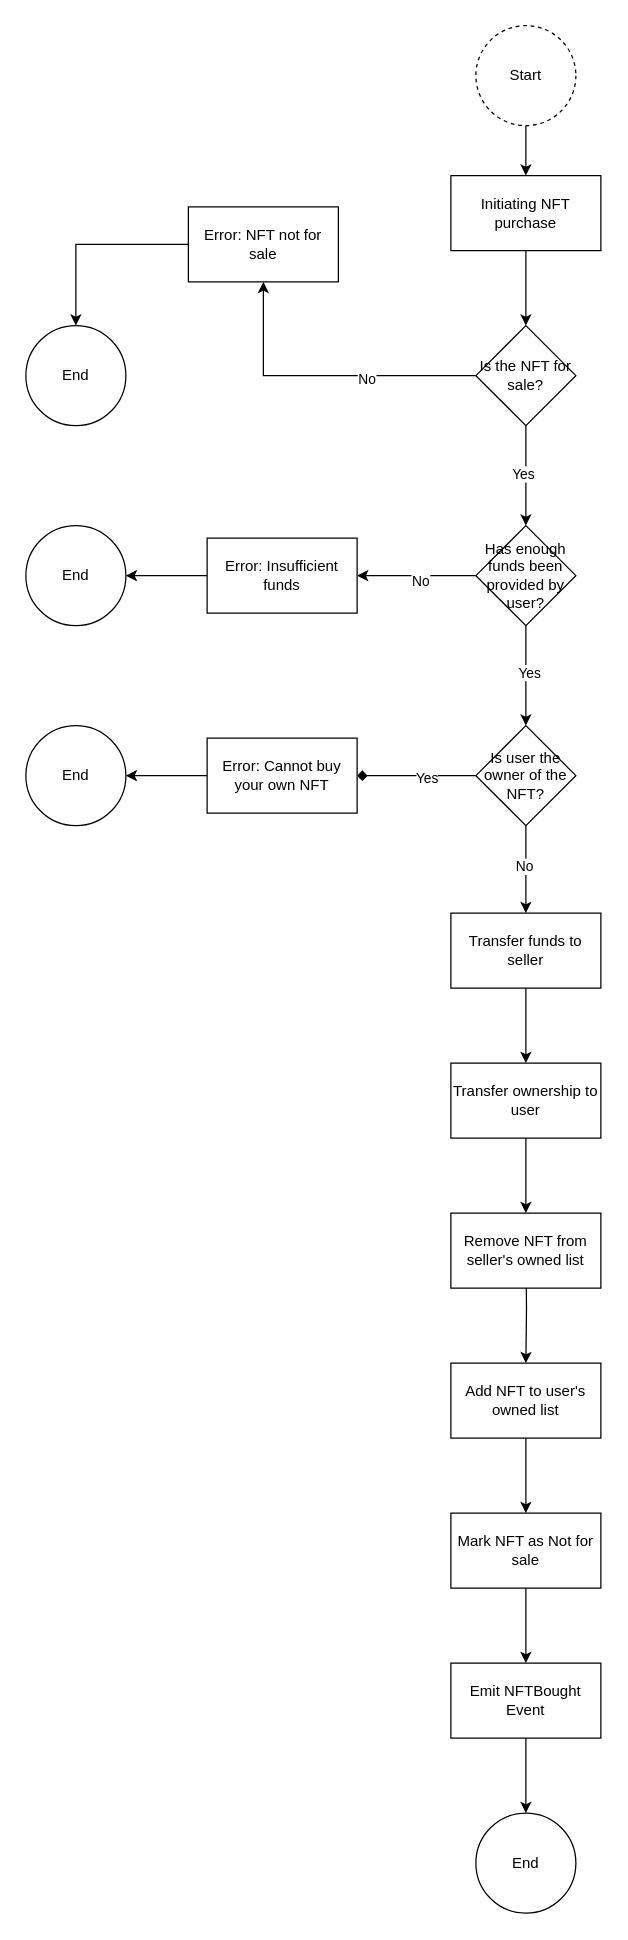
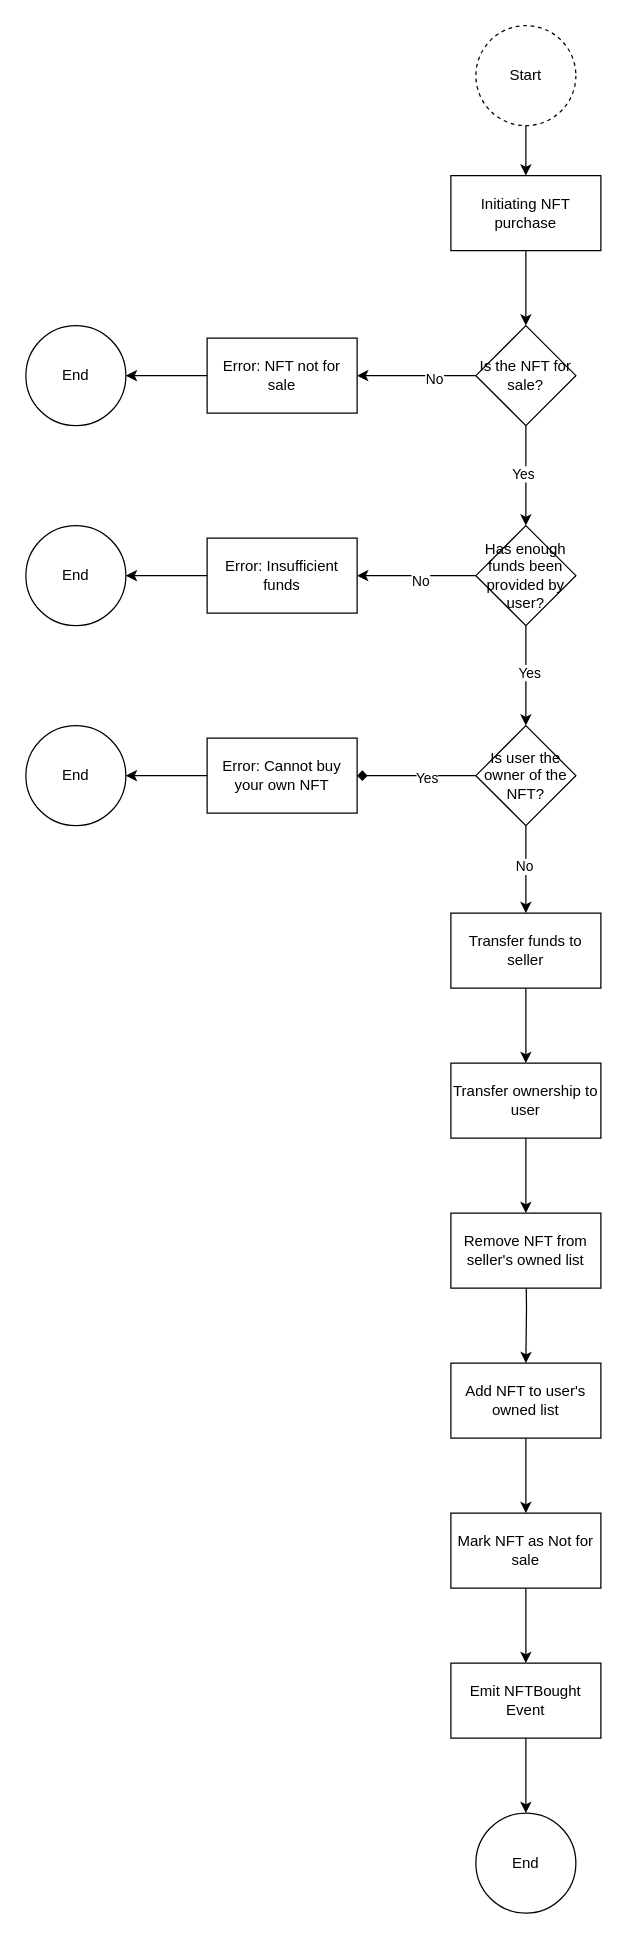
node "Error: NFT not for sale": moved (263, 244) -> (282, 376)
